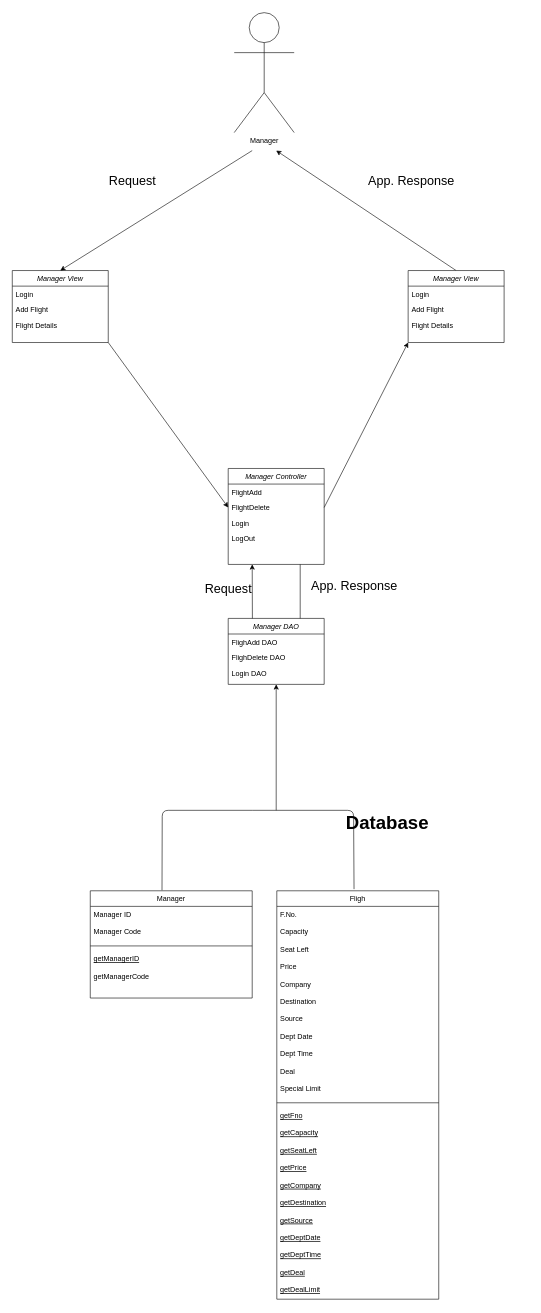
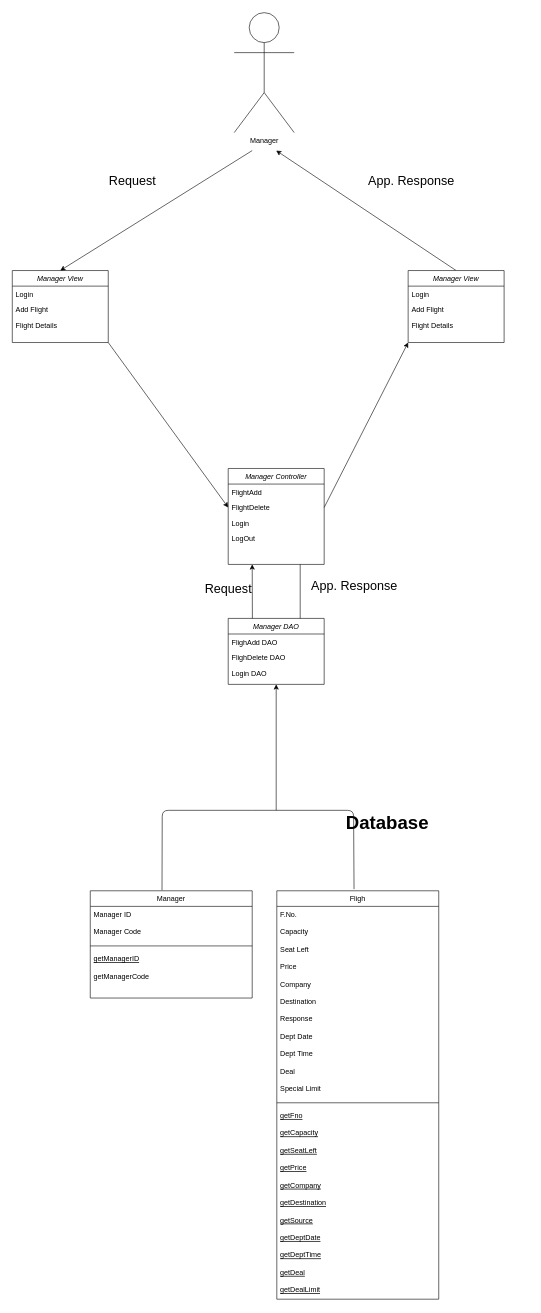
node "Source": label "Source" -> "Response"
